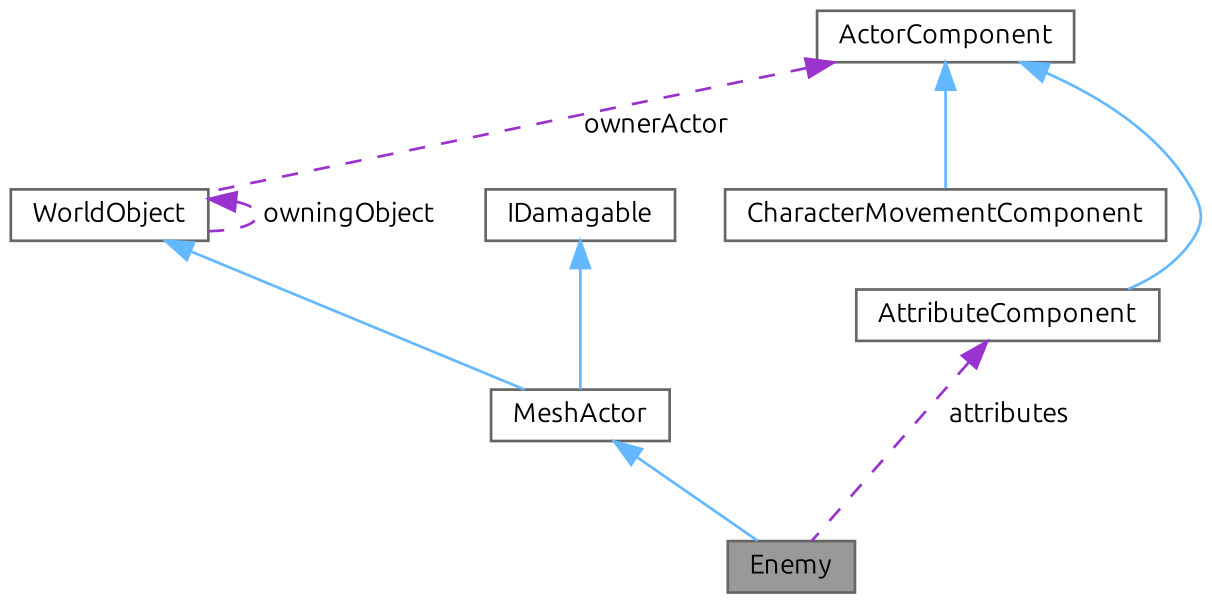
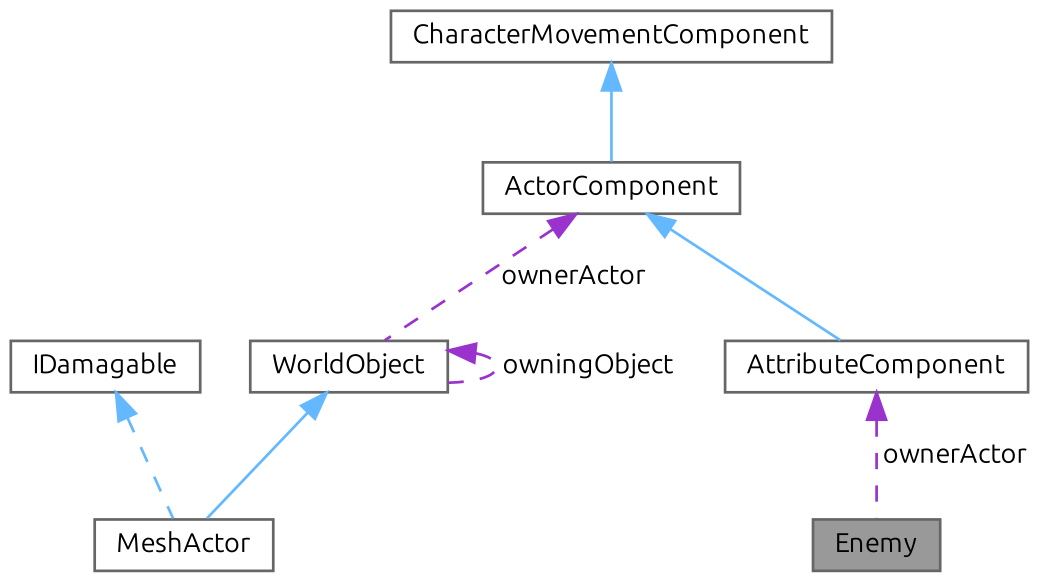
edge "CharacterMovementComponent" -> "ActorComponent": reversed
edge "MeshActor" -> "IDamagable": style solid -> dashed
edge "Enemy" -> "AttributeComponent": label " attributes" -> " ownerActor"
edge "Enemy" -> "MeshActor": removed
